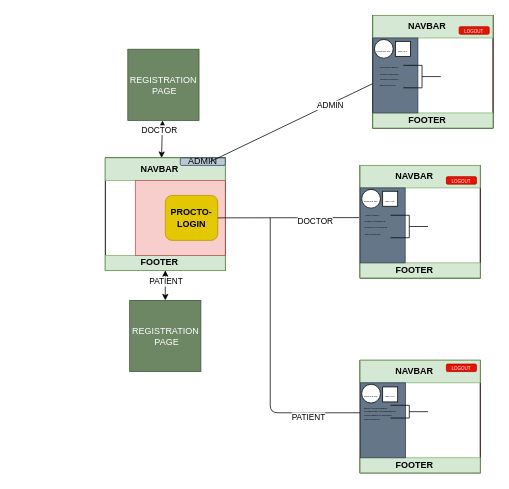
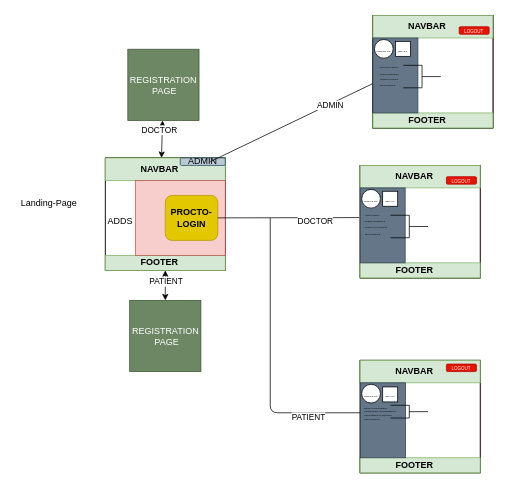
node "Landing-Page": added
node "ADDS": added
